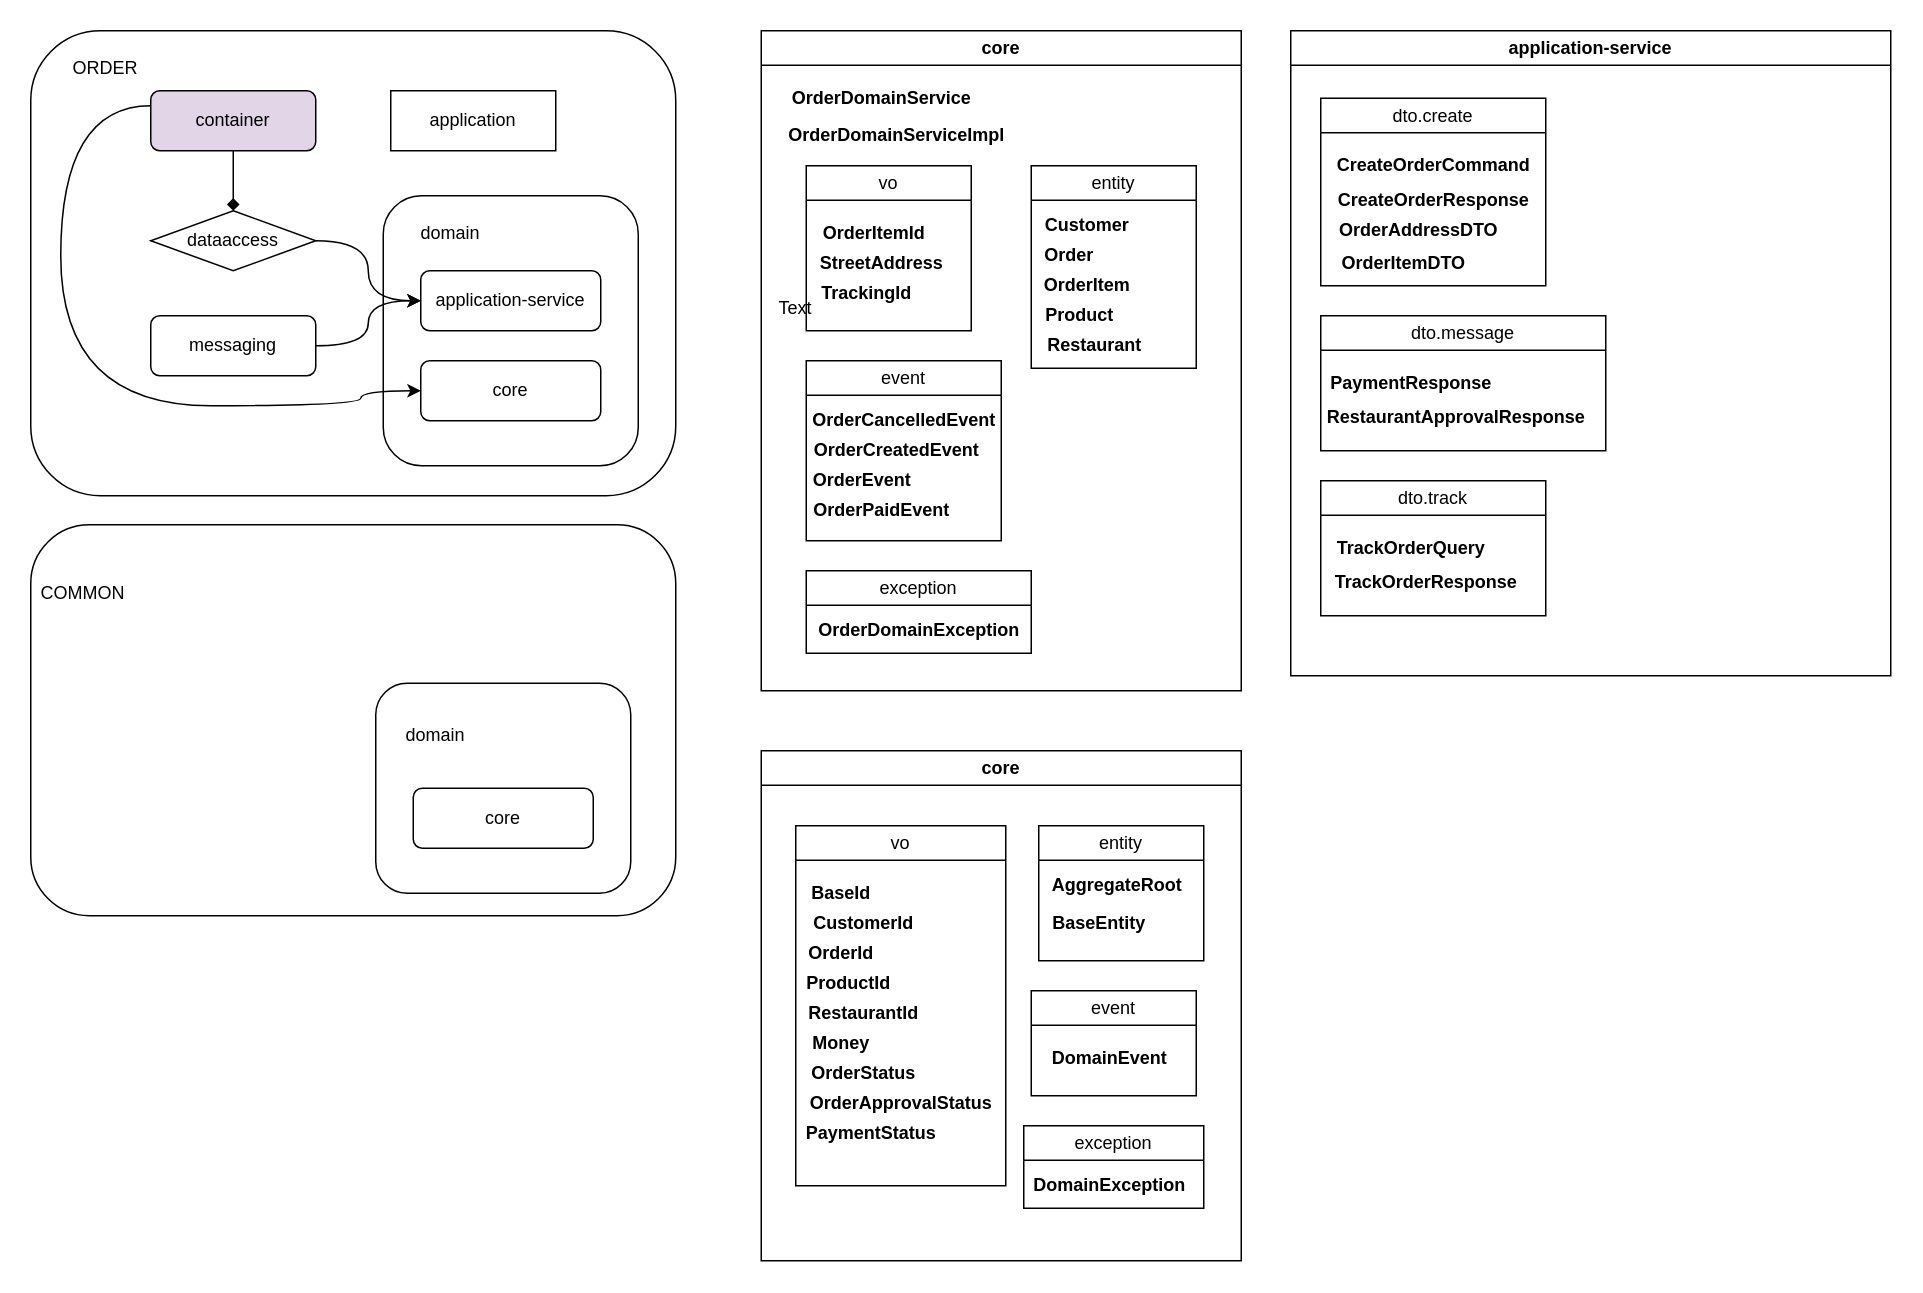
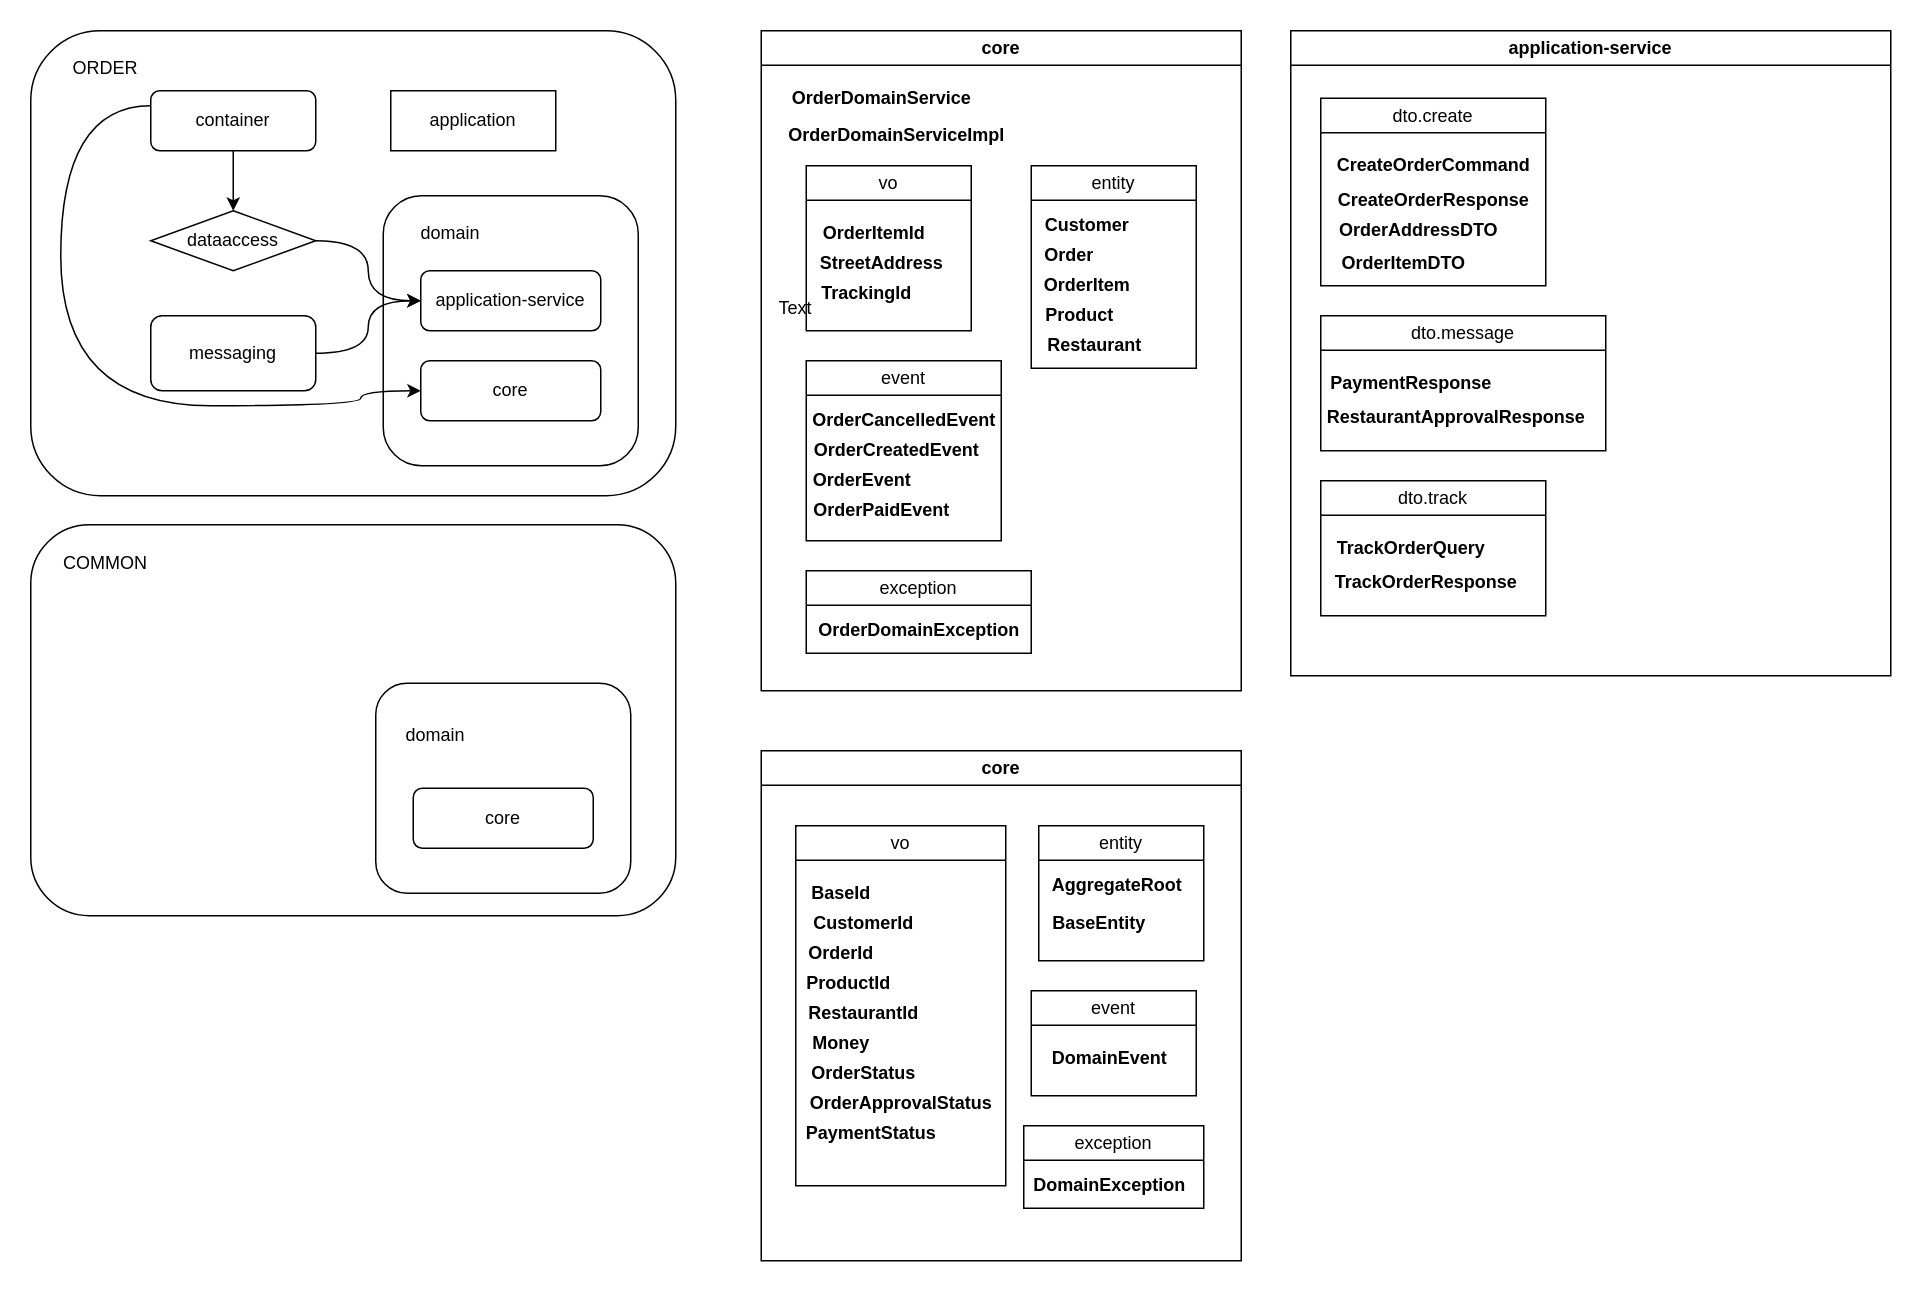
node "container": fillcolor #e1d5e7 -> #ffffff
edge "container" -> "dataaccess": arrowhead diamond -> classic
node "messaging": size 165x60 -> 165x75
node "COMMON": moved (83, 593) -> (106, 563)
